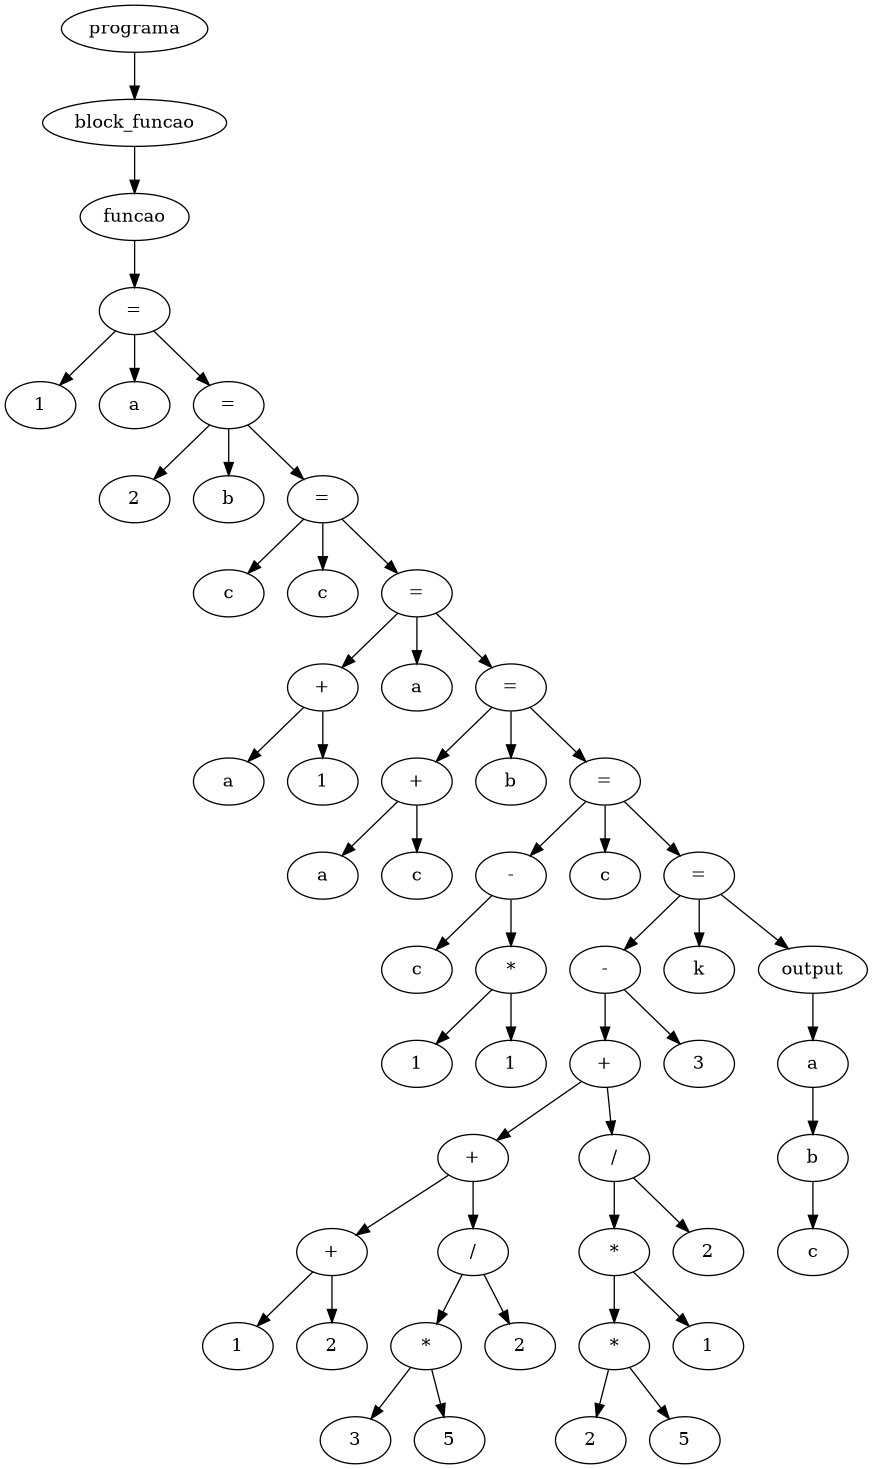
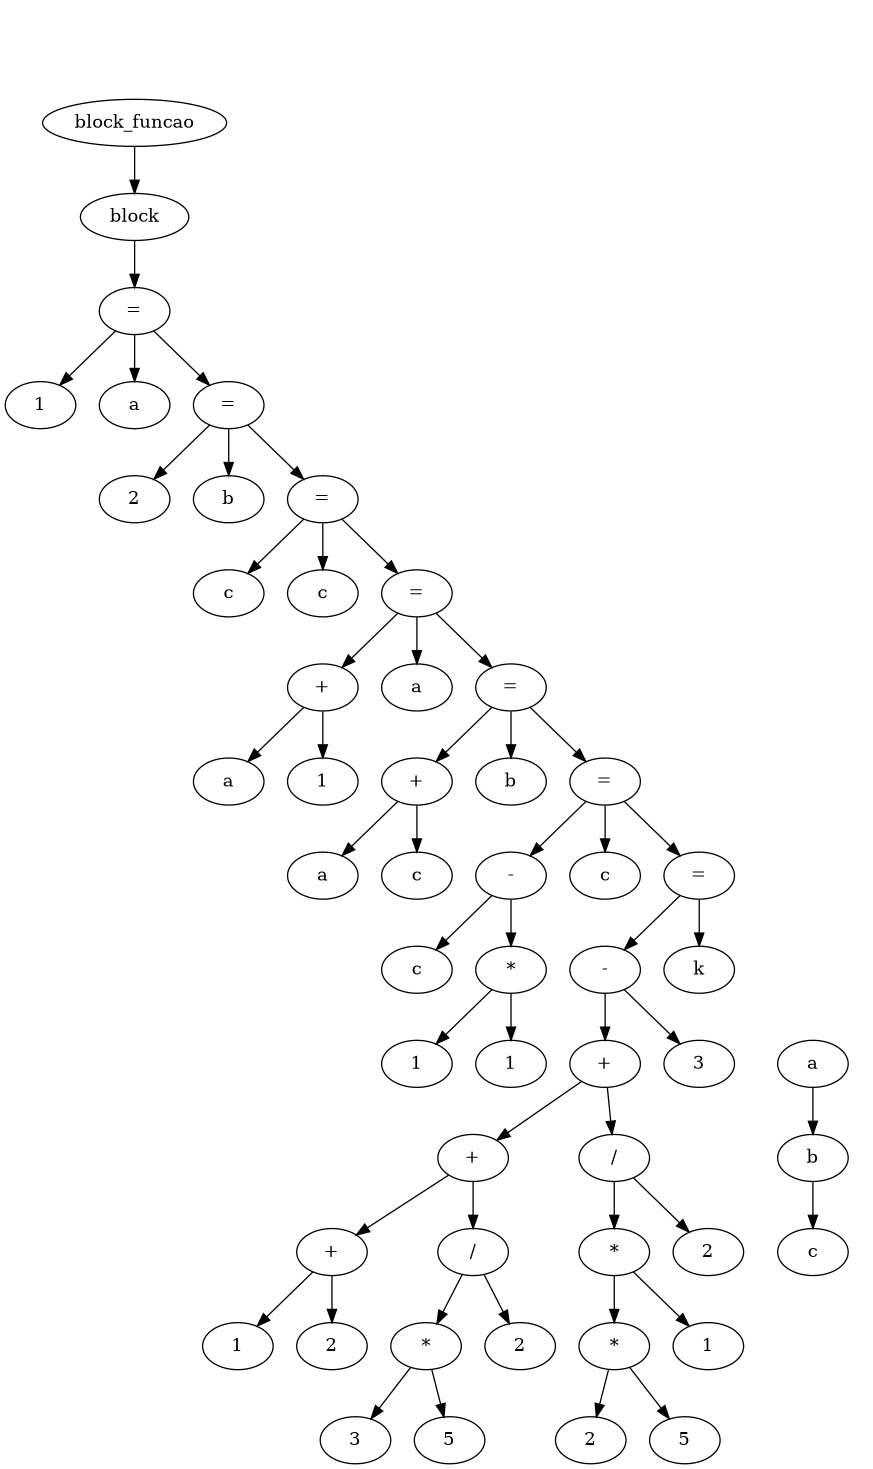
node "programa": removed
node "funcao": label "funcao" -> "block"
node "output": removed
